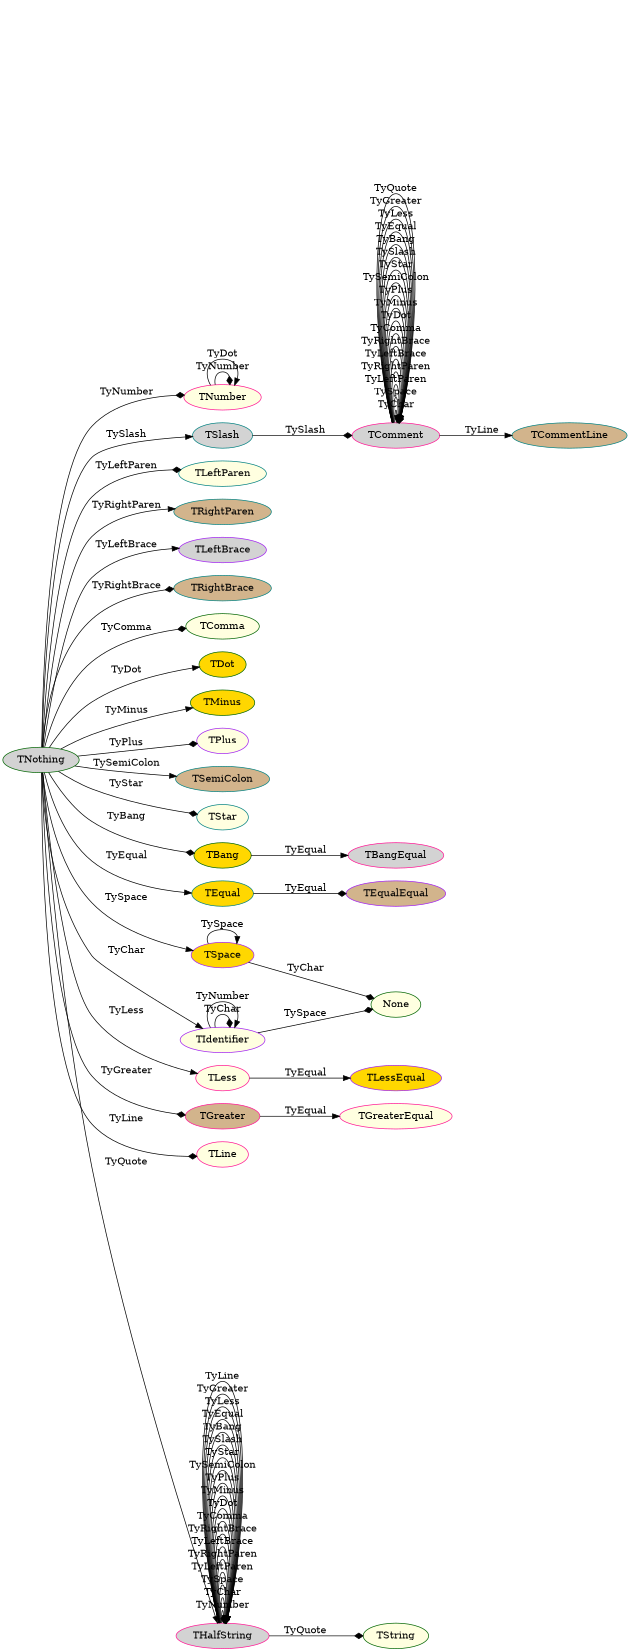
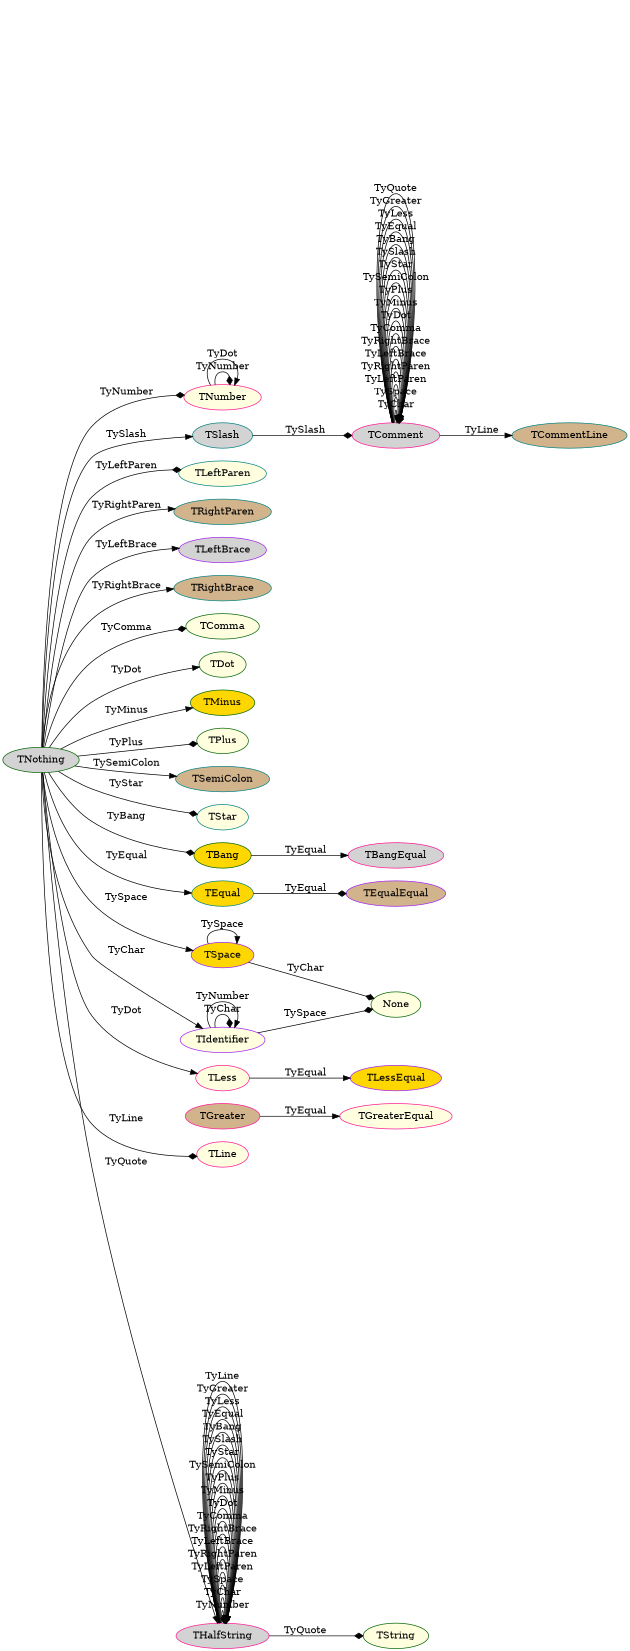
edge "TNothing" -> "TRightBrace": arrowhead diamond -> normal
node "TDot": fillcolor gold -> lightyellow
node "TPlus": color purple -> darkgreen
edge "TNothing" -> "TGreater": removed, label "TyGreater"
edge "TNothing" -> "TLess": label "TyLess" -> "TyDot"
